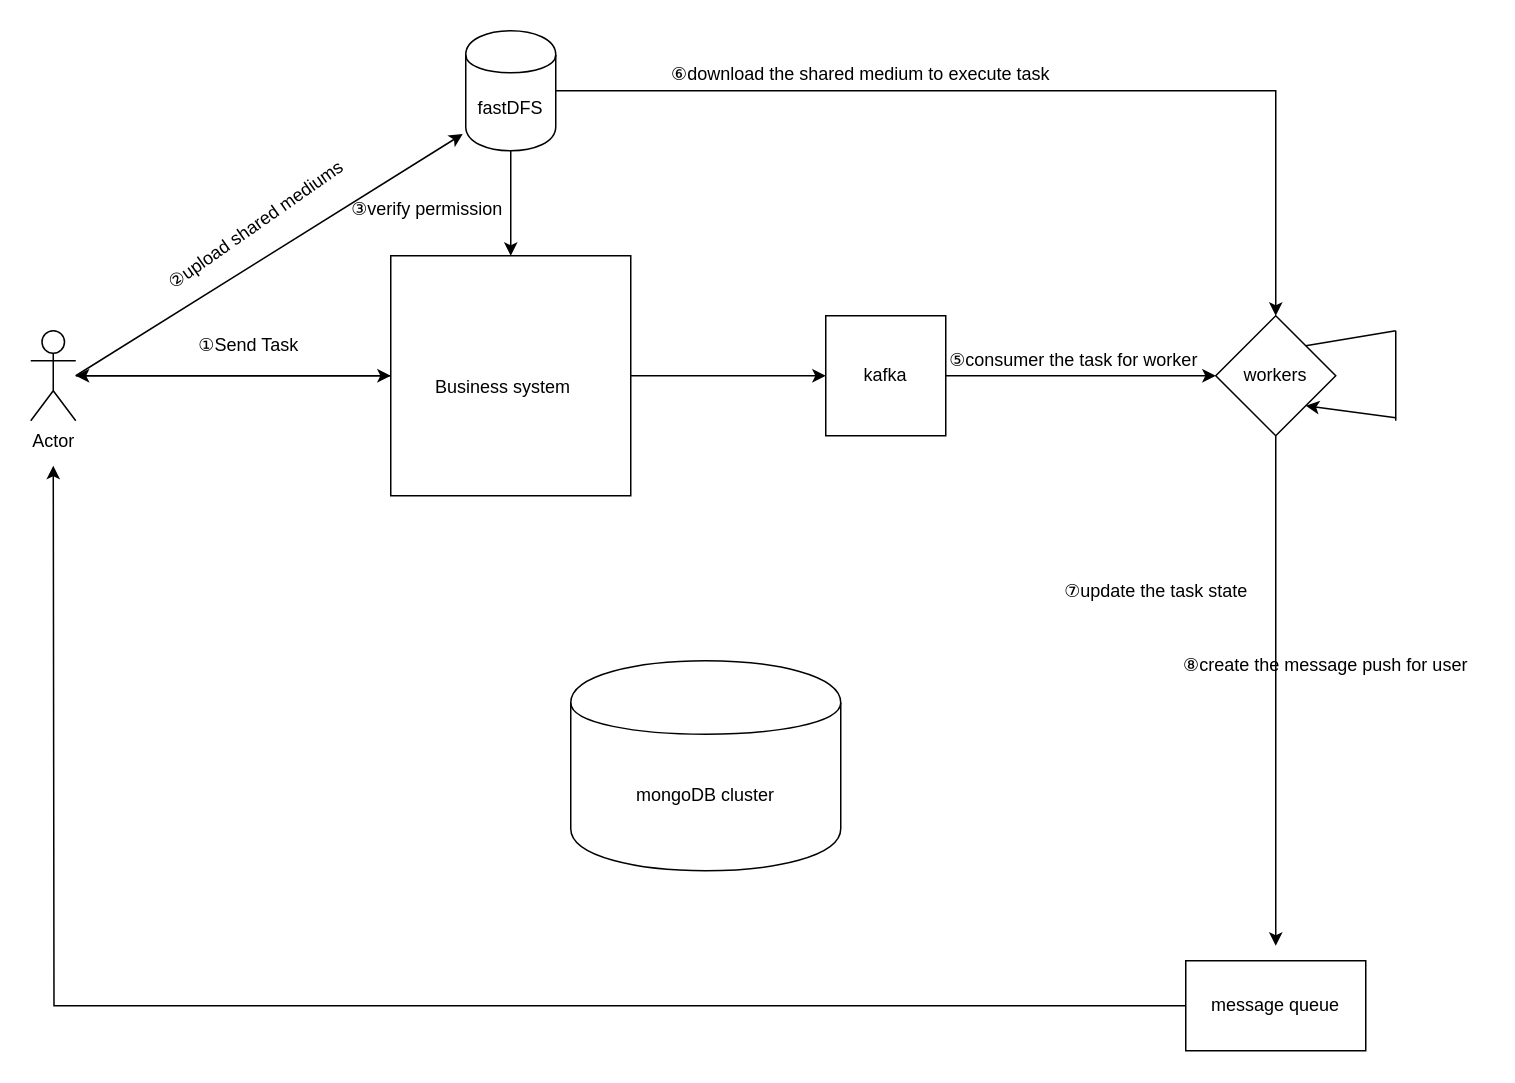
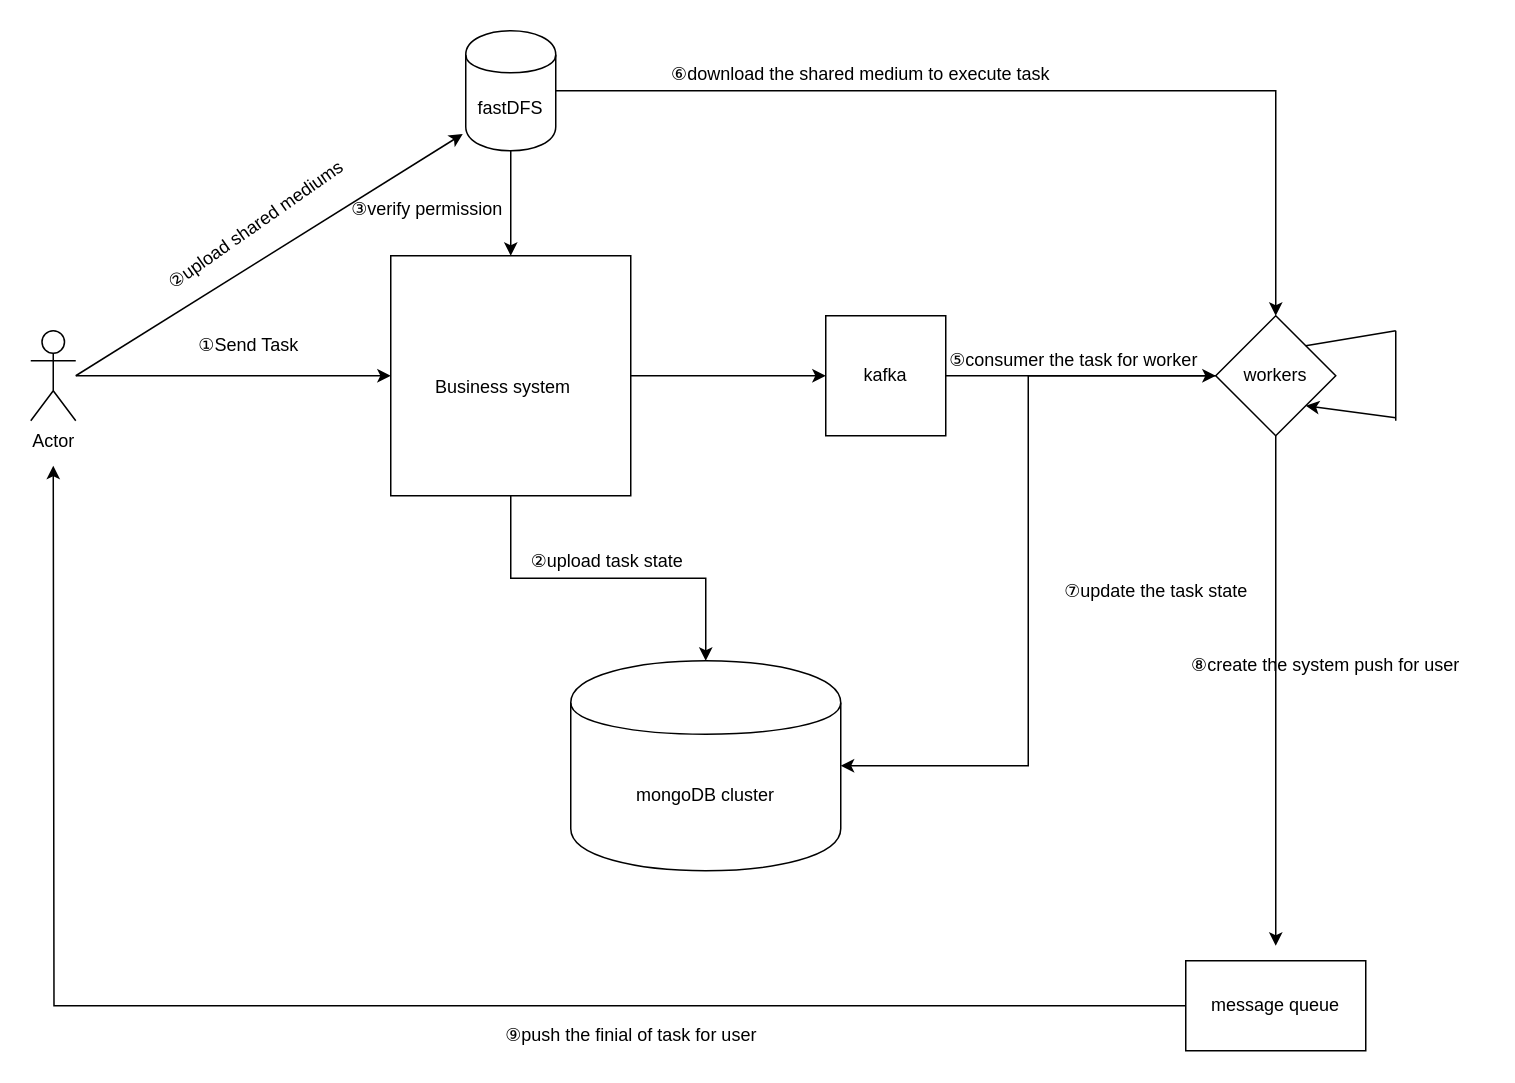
edge "Business system" -> "Actor": now "Business system" -> "mongoDB cluster"
node "②upload task state": added
edge "workers" -> "mongoDB cluster": added
node "⑧create the message push for user": label "⑧create the message push for user" -> "⑧create the system push for user"
node "⑨push the finial of task for user": added
